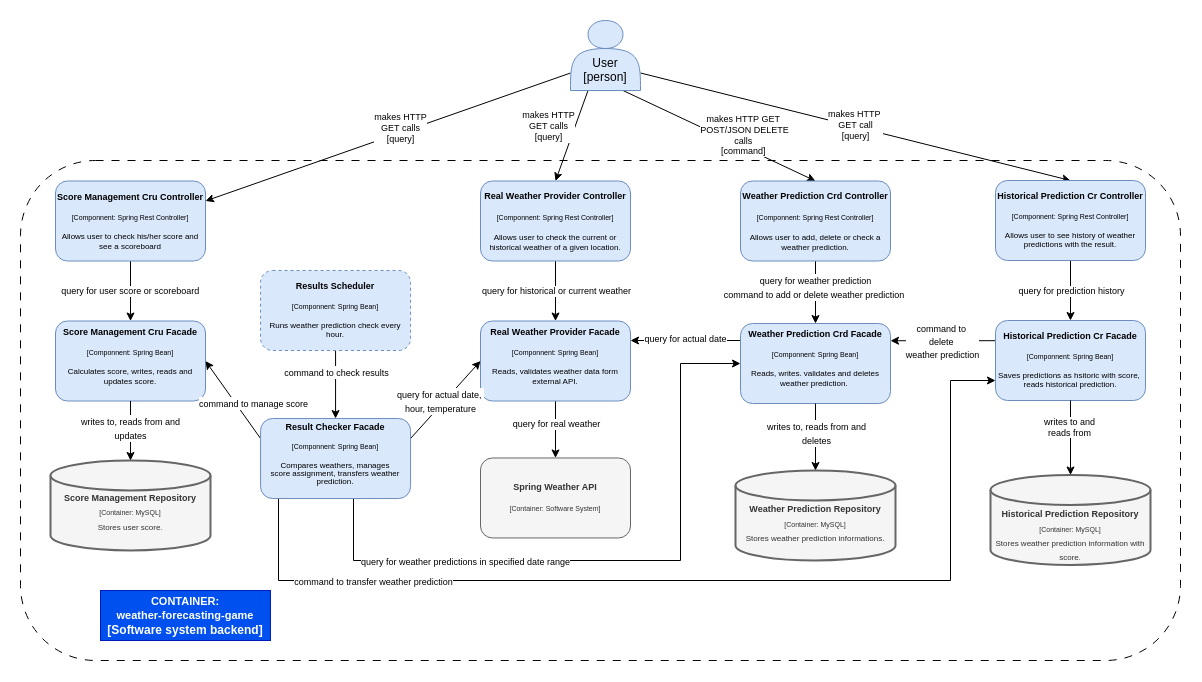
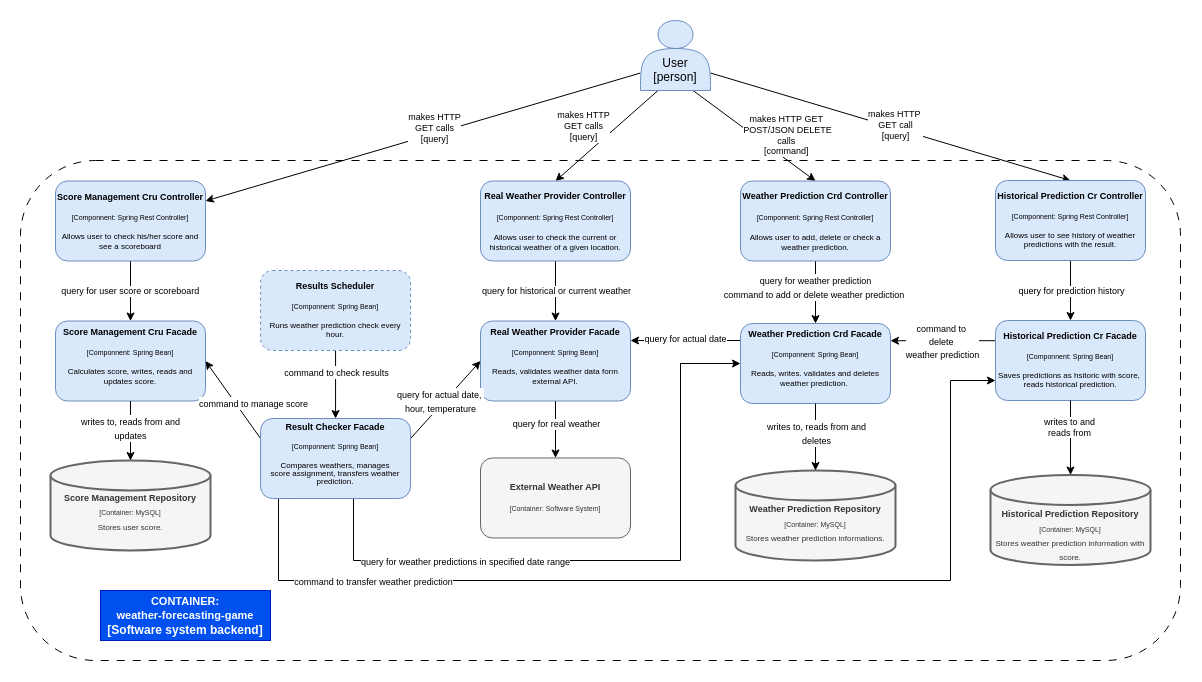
node "User [person]": moved (606, 56) -> (676, 56)
node "Spring Weather API [Container: Software System]": label "Spring Weather API [Container: Software System]" -> "External Weather API [Container: Software System]"
